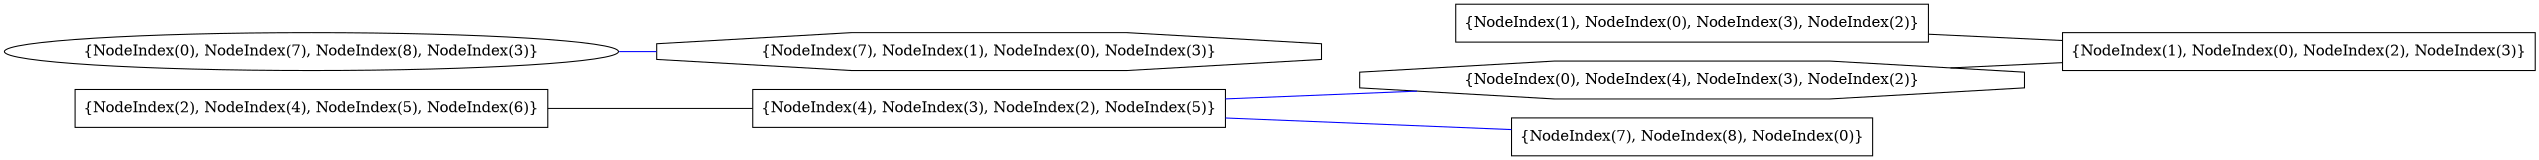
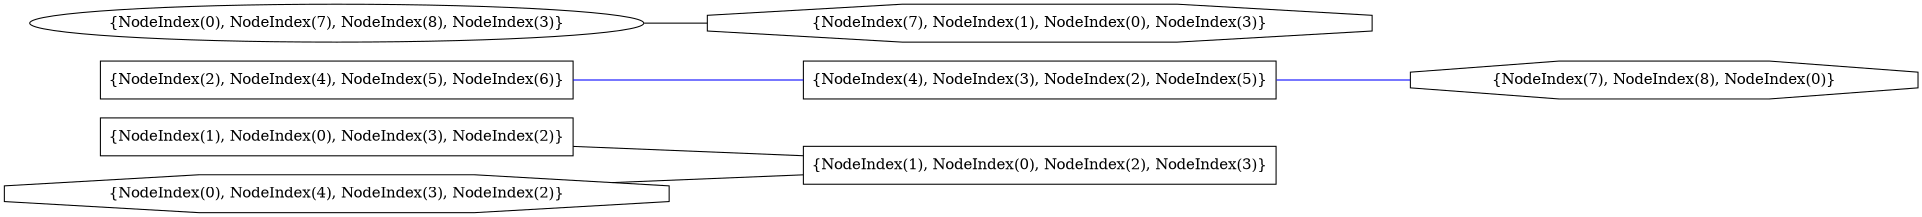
edge "{NodeIndex(0), NodeIndex(7), NodeIndex(8), NodeIndex(3)}" -- "{NodeIndex(7), NodeIndex(1), NodeIndex(0), NodeIndex(3)}": color blue -> black
edge "{NodeIndex(0), NodeIndex(4), NodeIndex(3), NodeIndex(2)}" -- "{NodeIndex(4), NodeIndex(3), NodeIndex(2), NodeIndex(5)}": removed
edge "{NodeIndex(2), NodeIndex(4), NodeIndex(5), NodeIndex(6)}" -- "{NodeIndex(4), NodeIndex(3), NodeIndex(2), NodeIndex(5)}": color black -> blue
node "{NodeIndex(7), NodeIndex(8), NodeIndex(0)}": shape box -> octagon
